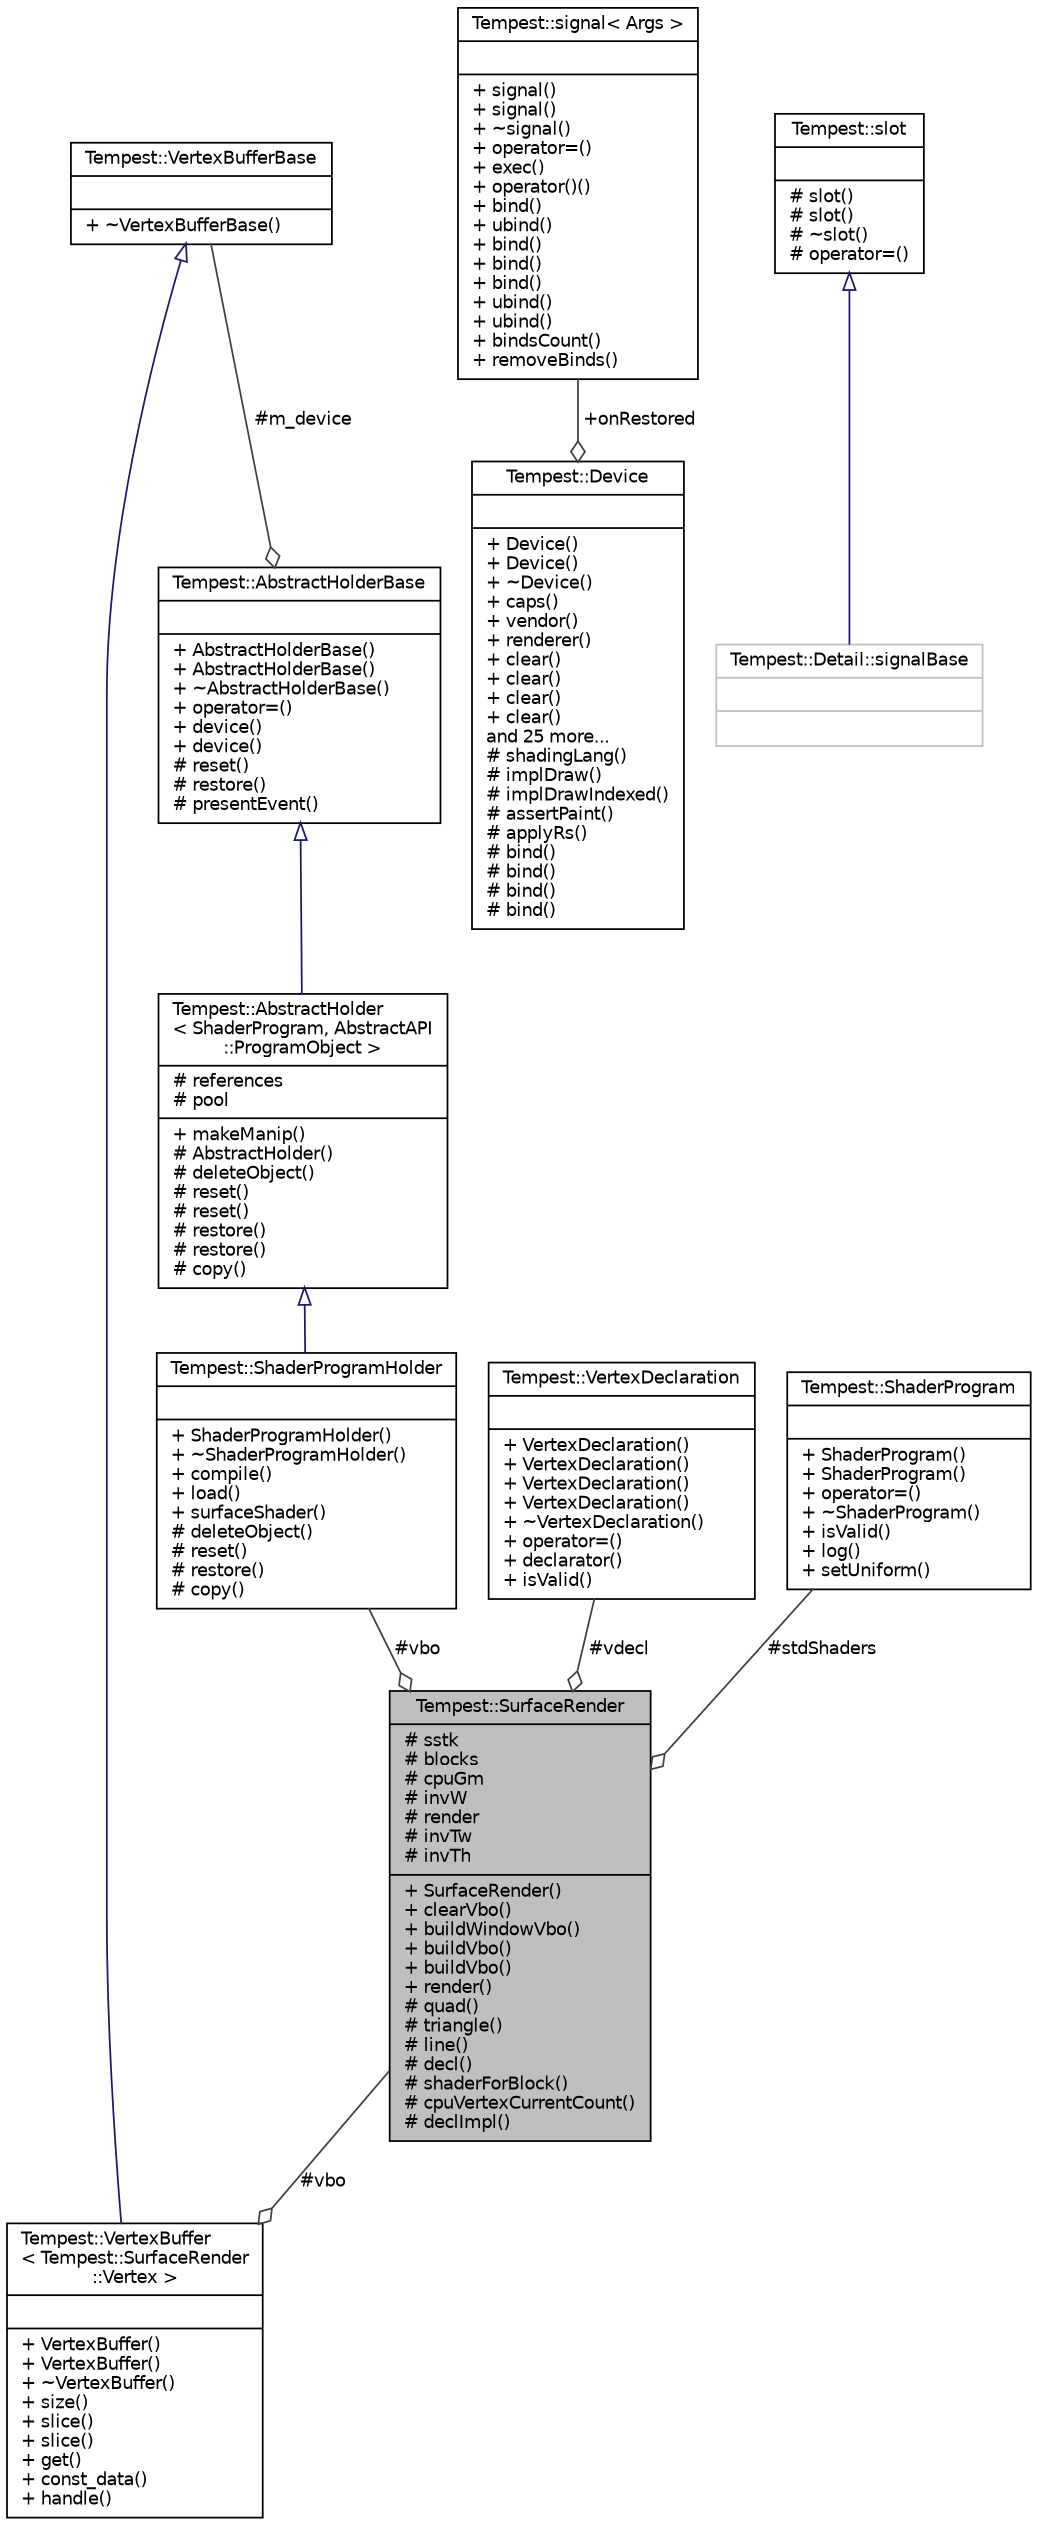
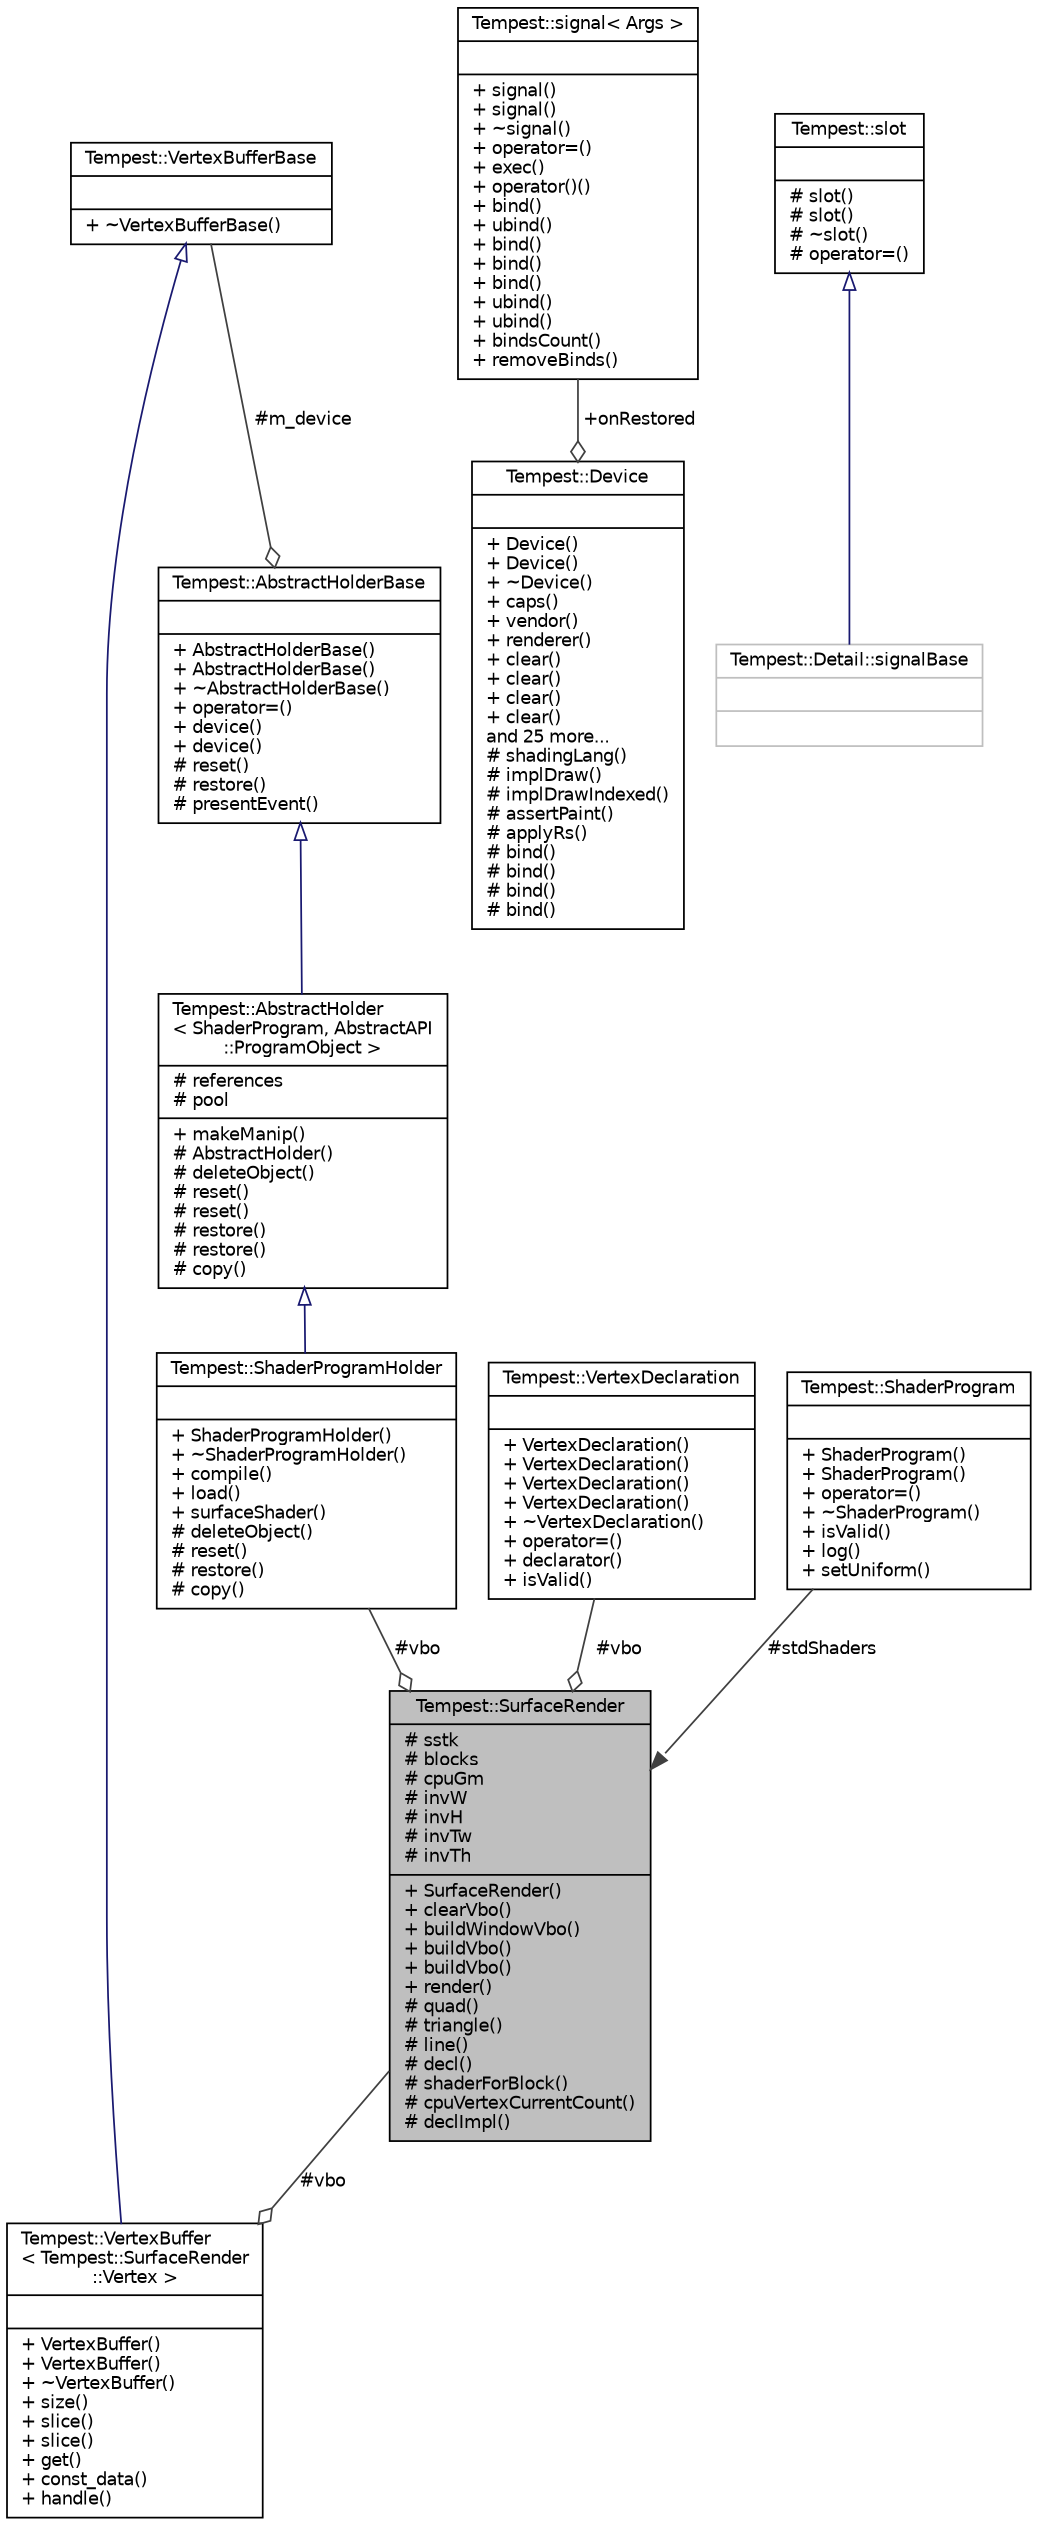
edge "Tempest::VertexDeclaration" -> "Tempest::SurfaceRender": label " #vdecl" -> " #vbo"
edge "Tempest::ShaderProgram" -> "Tempest::SurfaceRender": arrowhead odiamond -> normal
node "Tempest::SurfaceRender": text "# render" -> "# invH"
